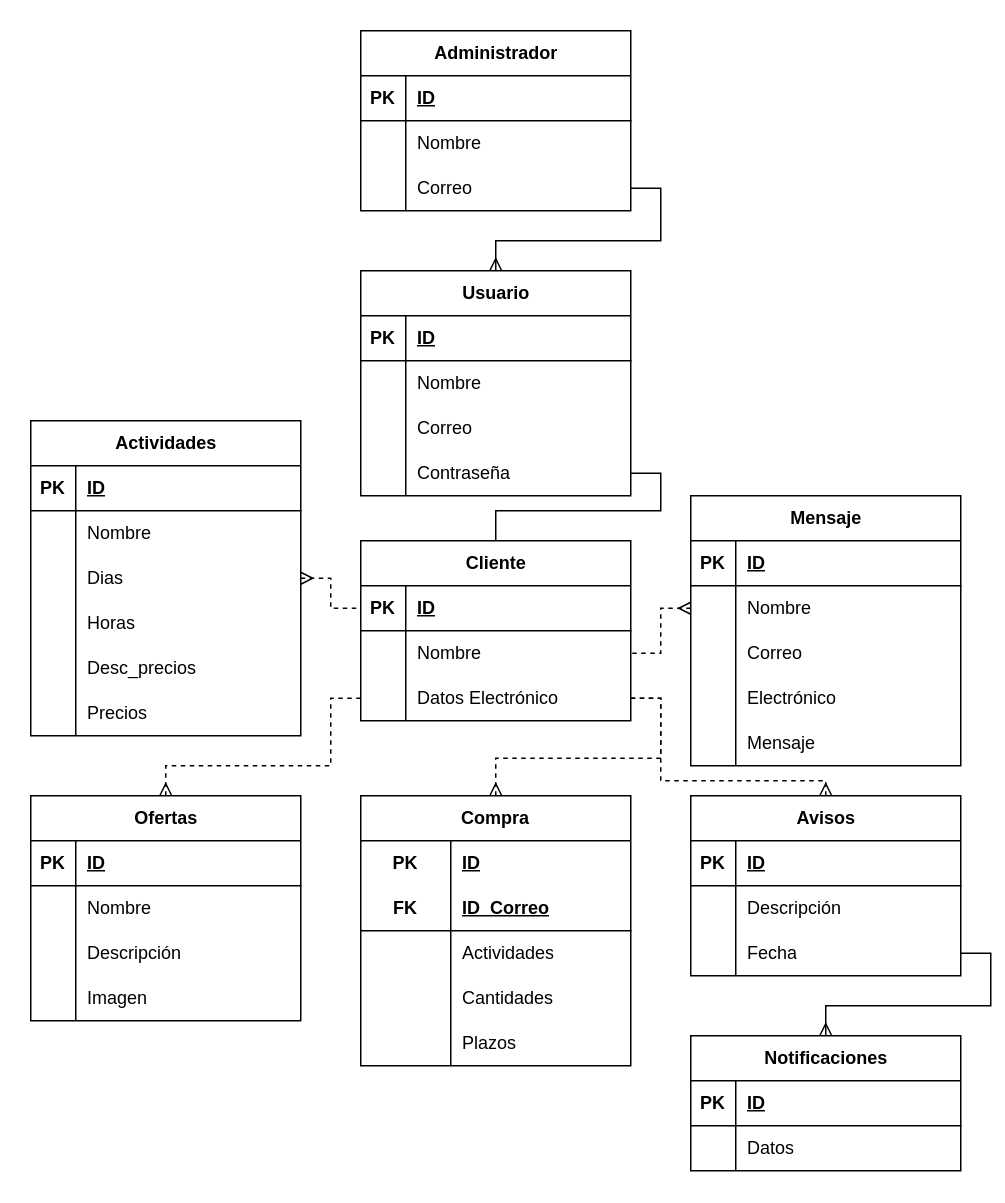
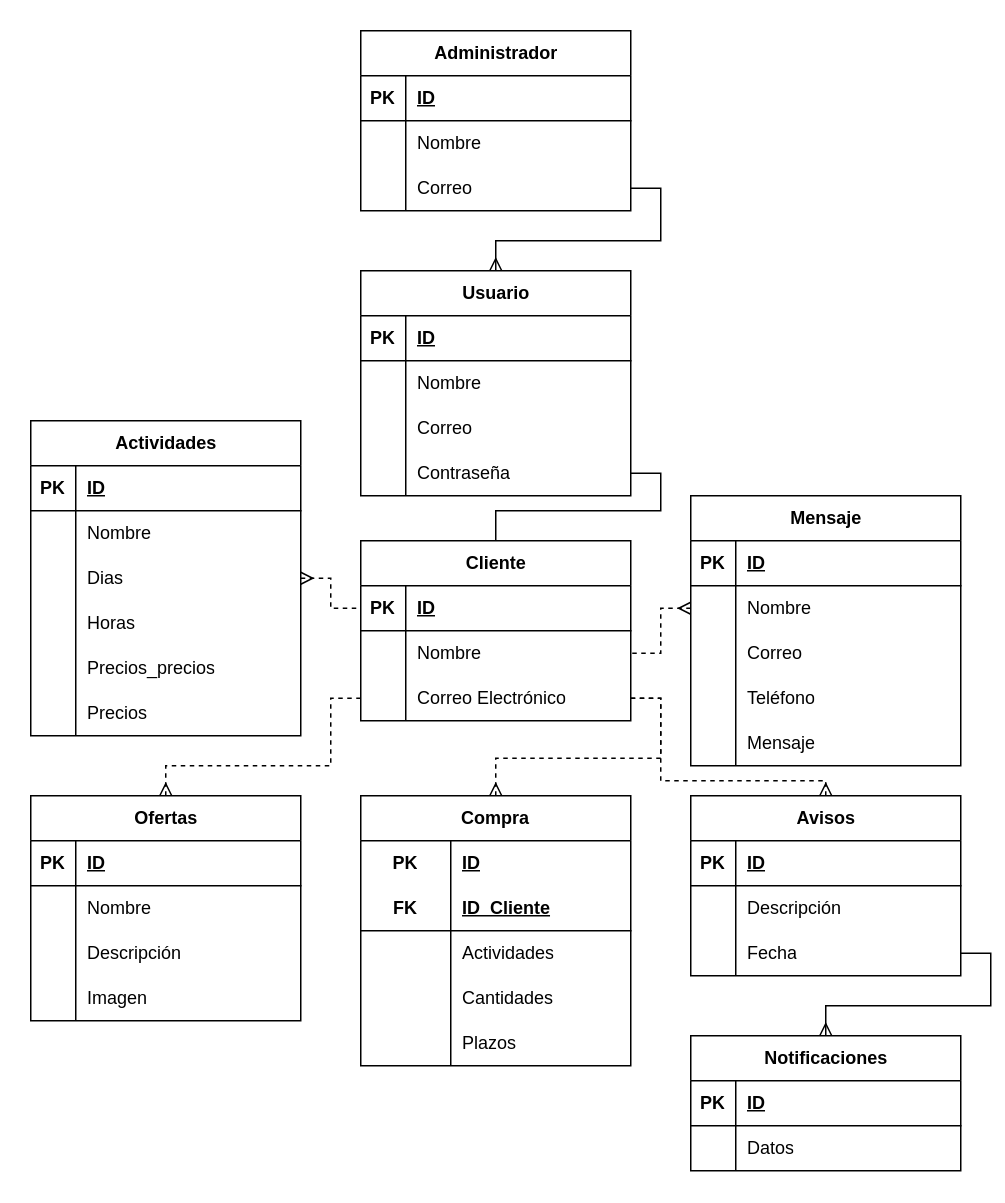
node "Desc_precios": label "Desc_precios" -> "Precios_precios"
node "Datos Electrónico": label "Datos Electrónico" -> "Correo Electrónico"
node "Electrónico": label "Electrónico" -> "Teléfono"
node "ID_Correo": label "ID_Correo" -> "ID_Cliente"
